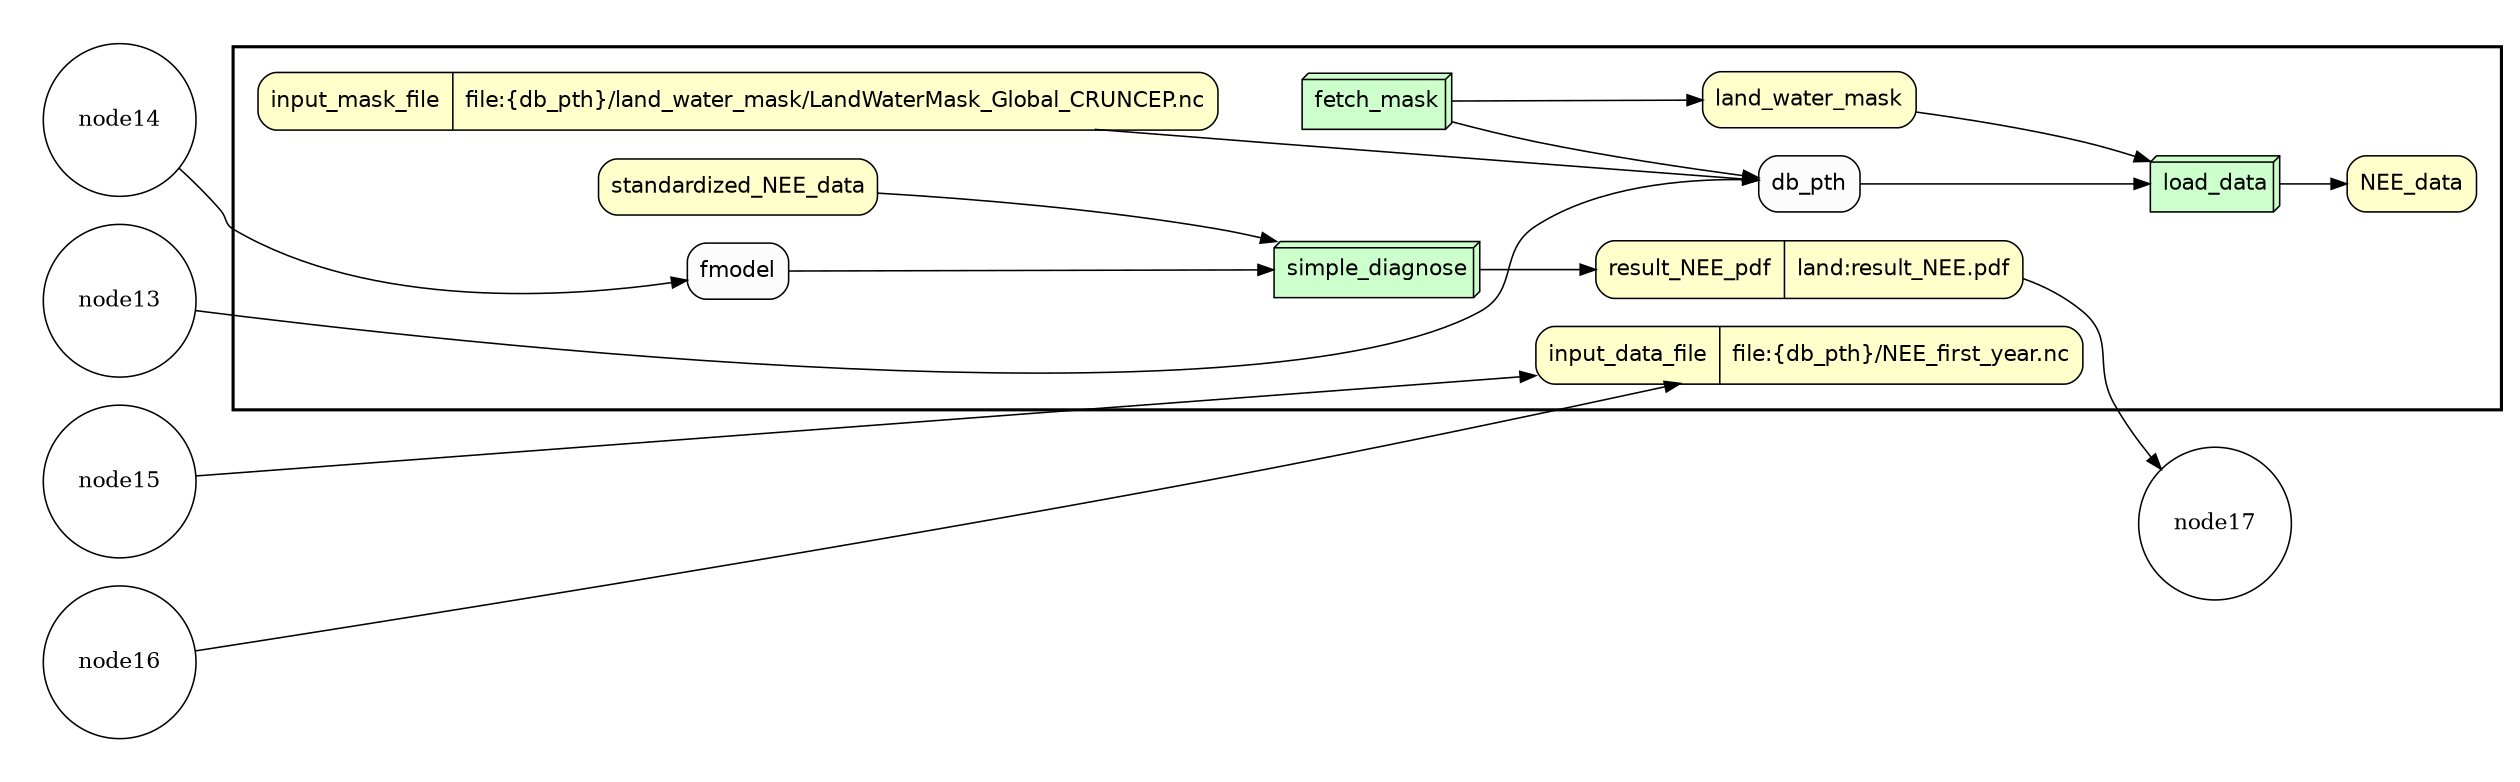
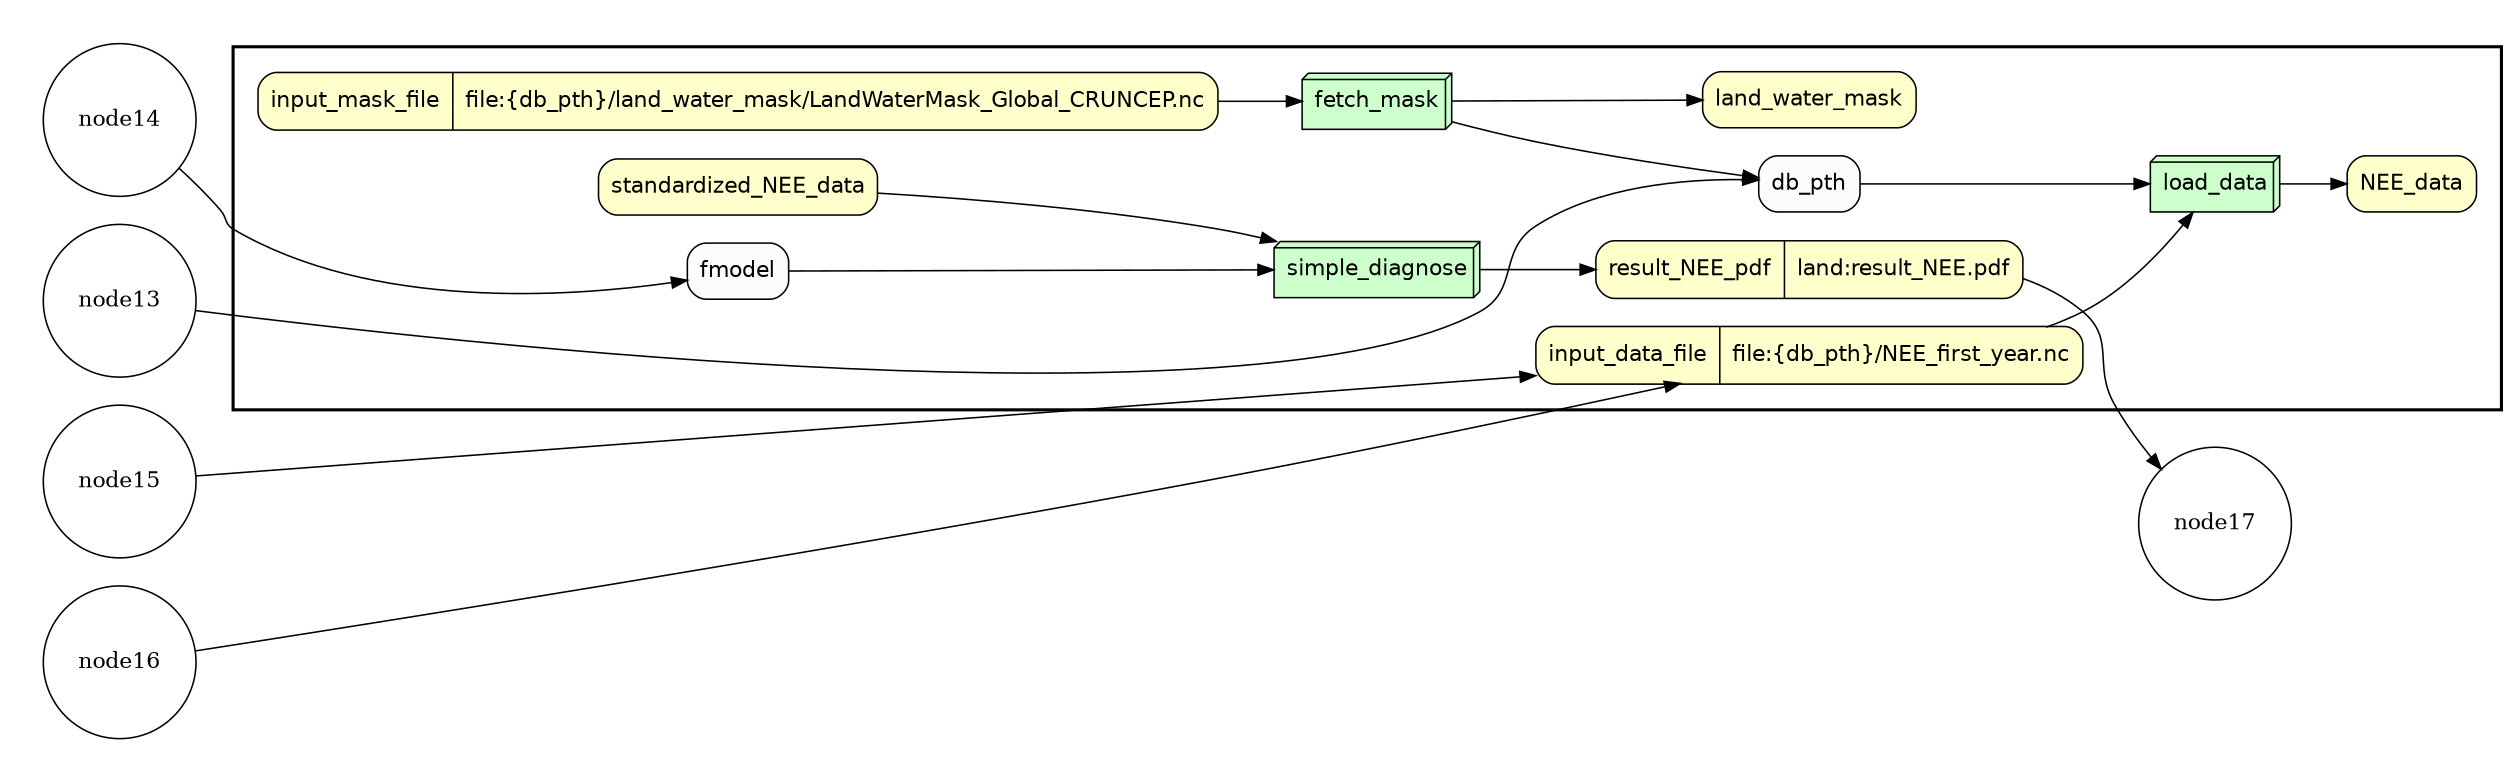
edge "land_water_mask" -> "load_data": now "input_data_file" -> "load_data"
edge "input_mask_file" -> "db_pth": now "input_mask_file" -> "fetch_mask"
